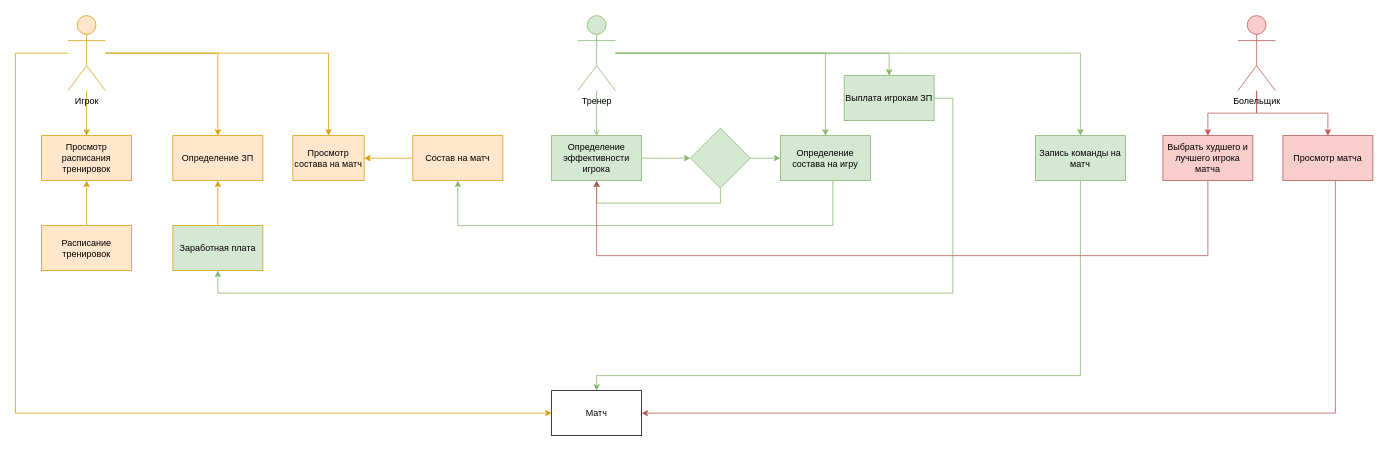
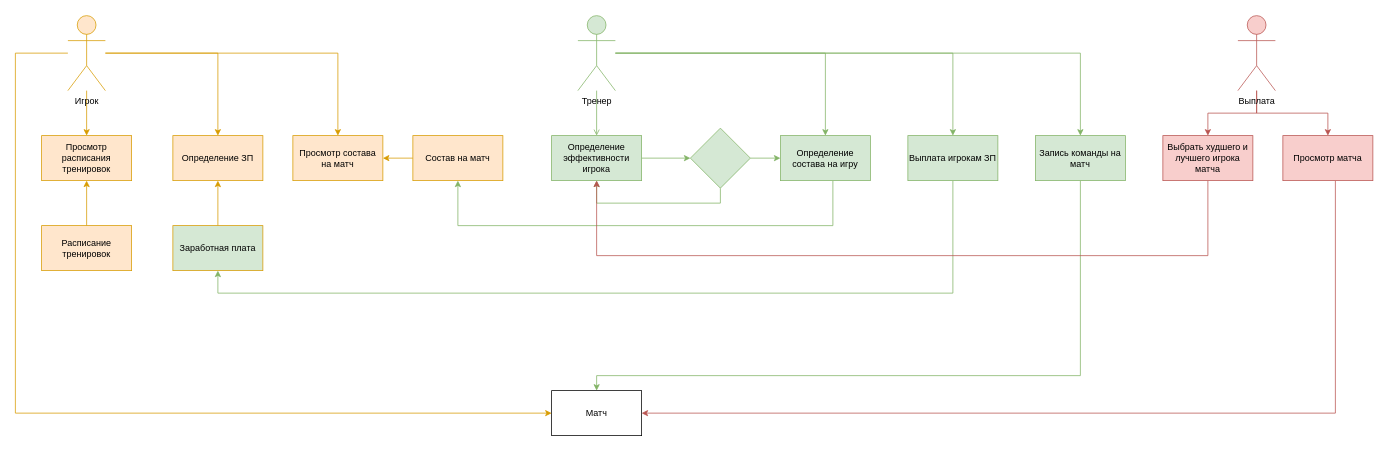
node "Выплата игрокам ЗП": moved (889, 98) -> (953, 158)
node "Болельщик": label "Болельщик" -> "Выплата"
node "Просмотр состава на матч": size 71x45 -> 90x45
